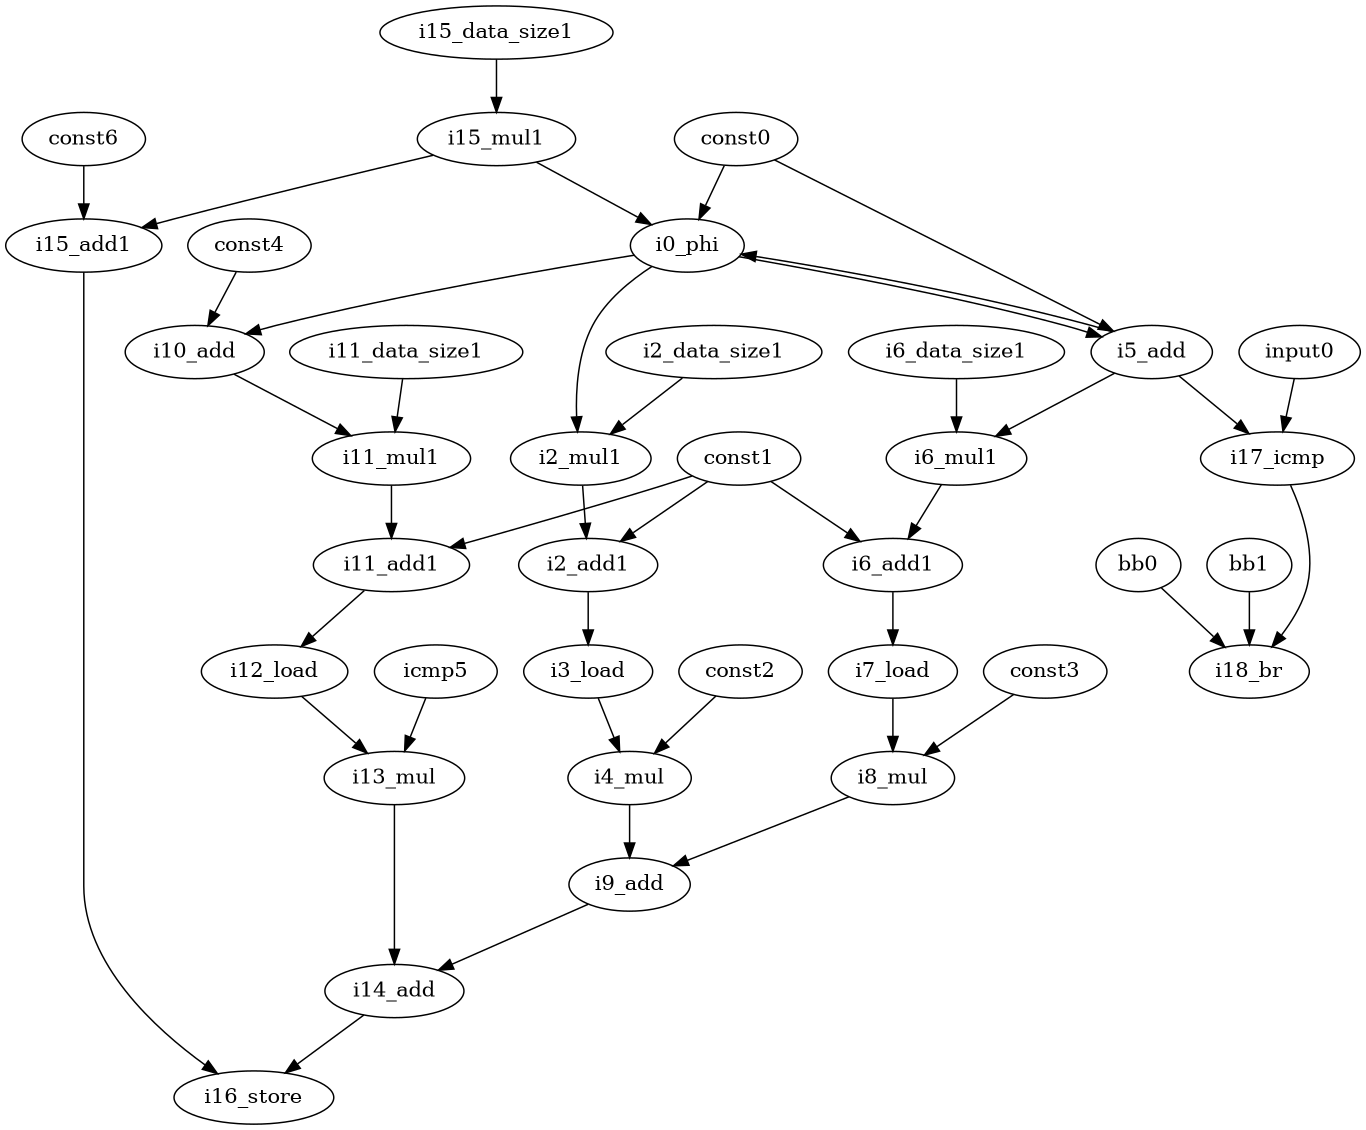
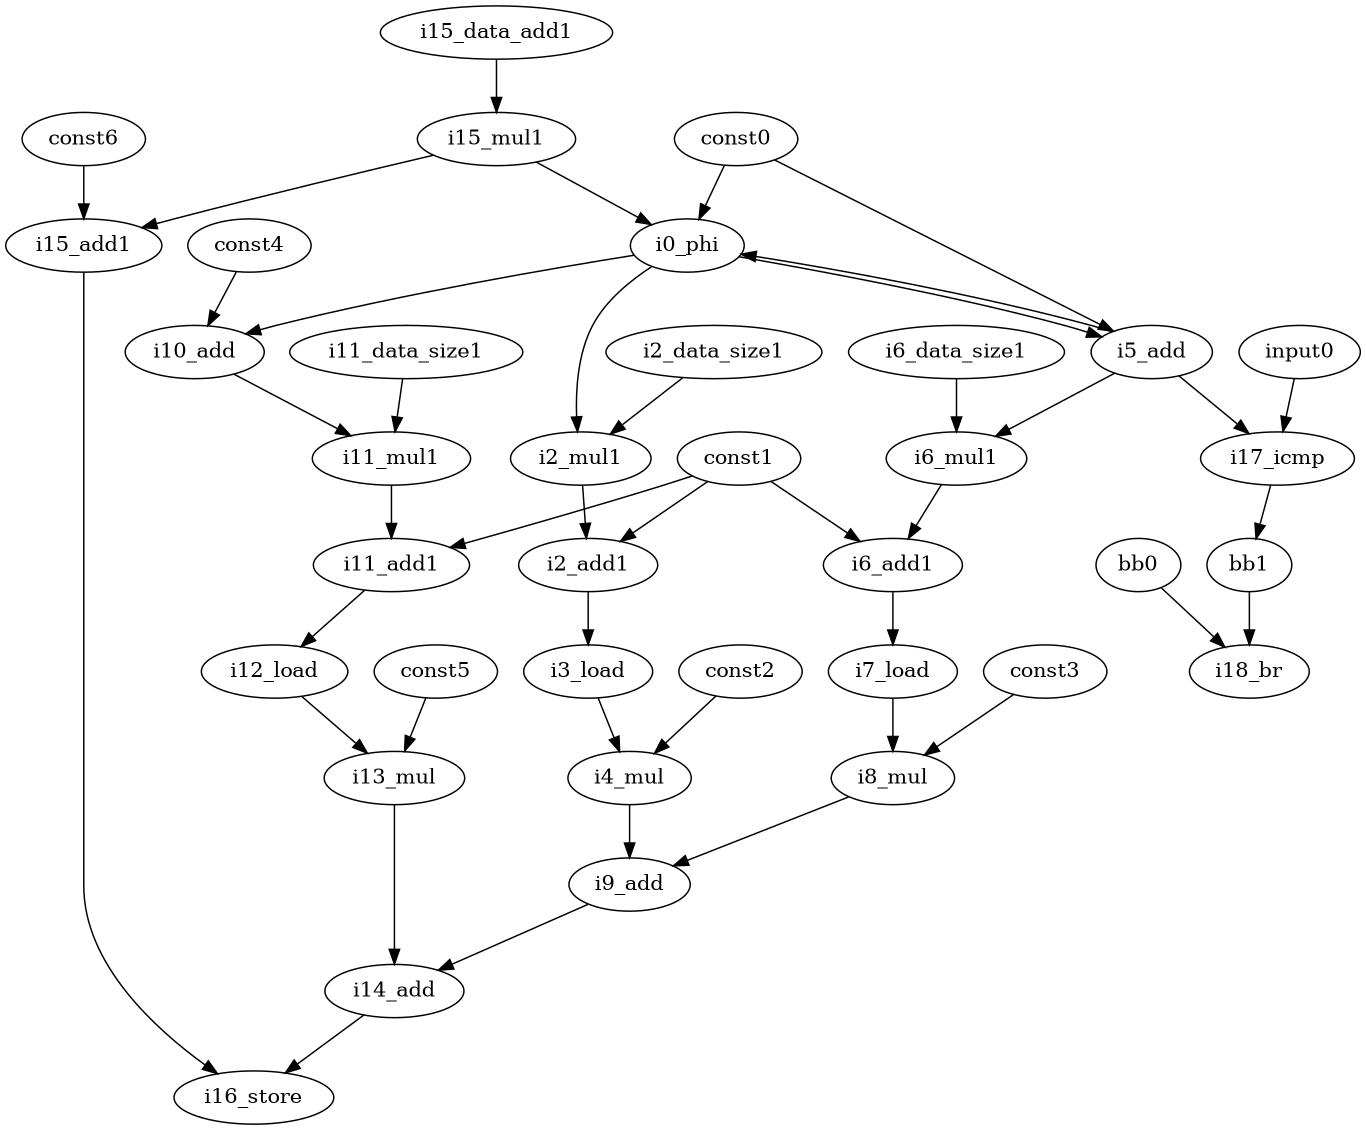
node "i15_data_size1": label "i15_data_size1" -> "i15_data_add1"
edge "i17_icmp" -> "i18_br": now "i17_icmp" -> "bb1"
node "icmp5": label "icmp5" -> "const5"
